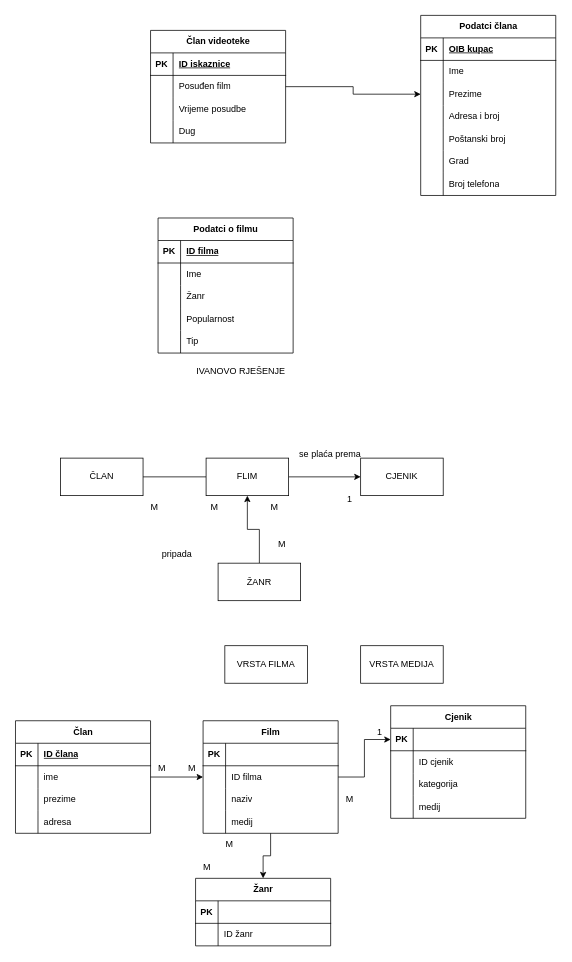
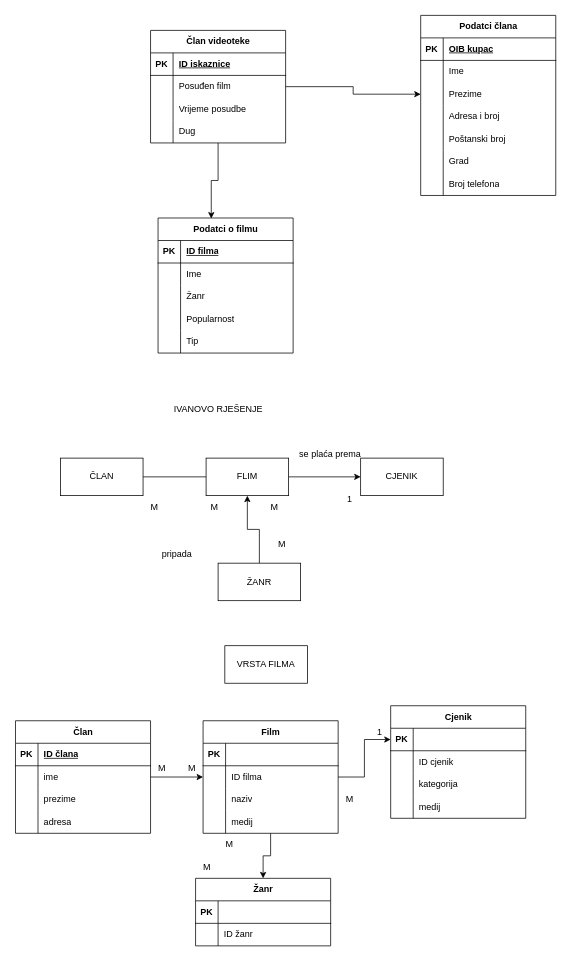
edge "Član videoteke" -> "Podatci o filmu": added
node "IVANOVO RJEŠENJE": moved (240, 372) -> (218, 409)
node "VRSTA MEDIJA": removed
